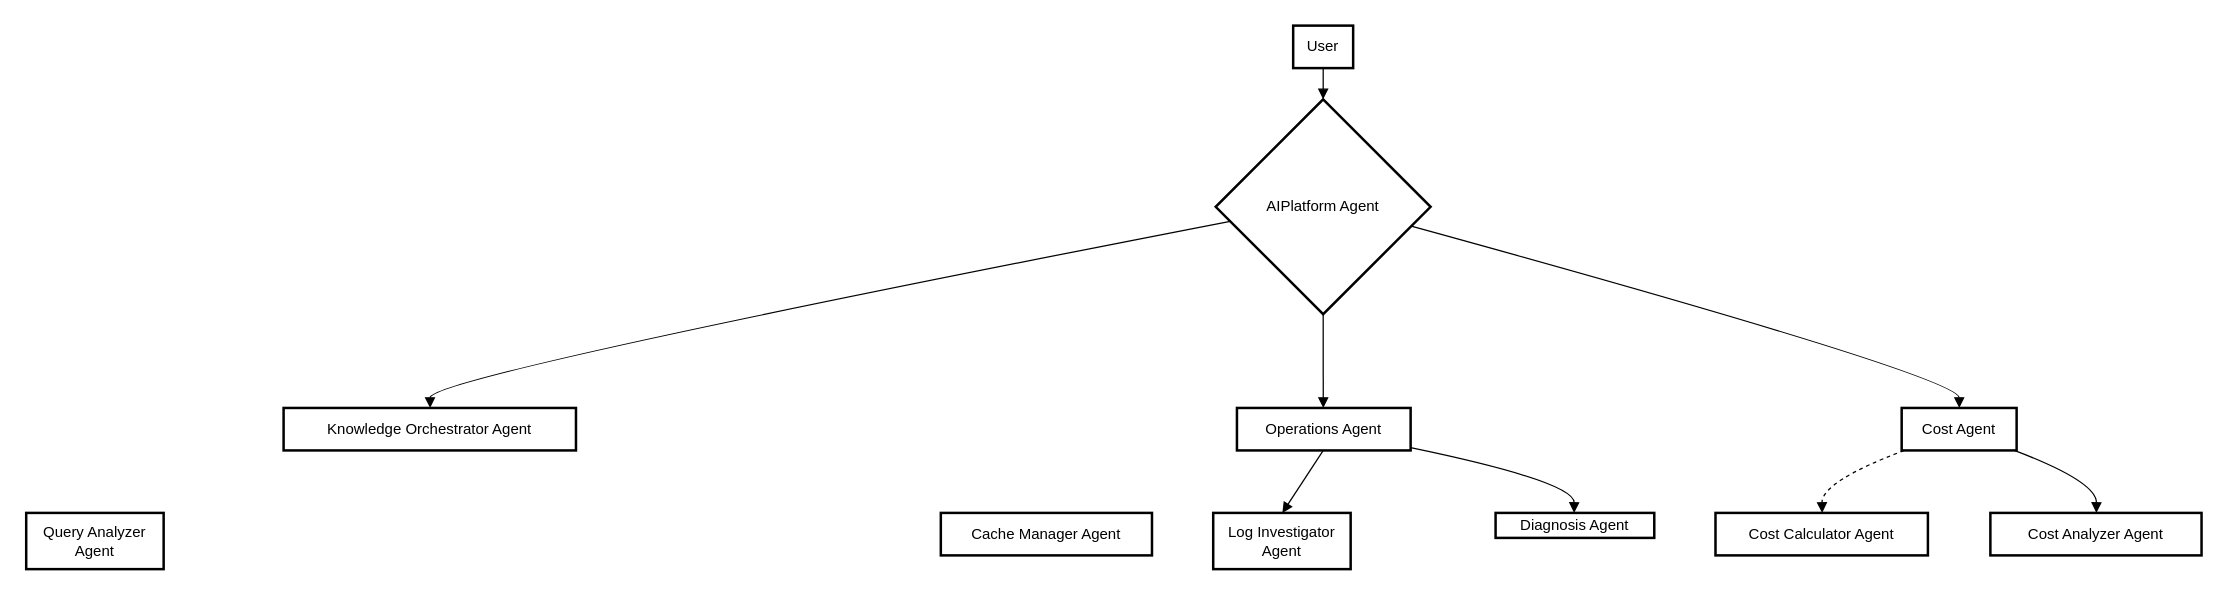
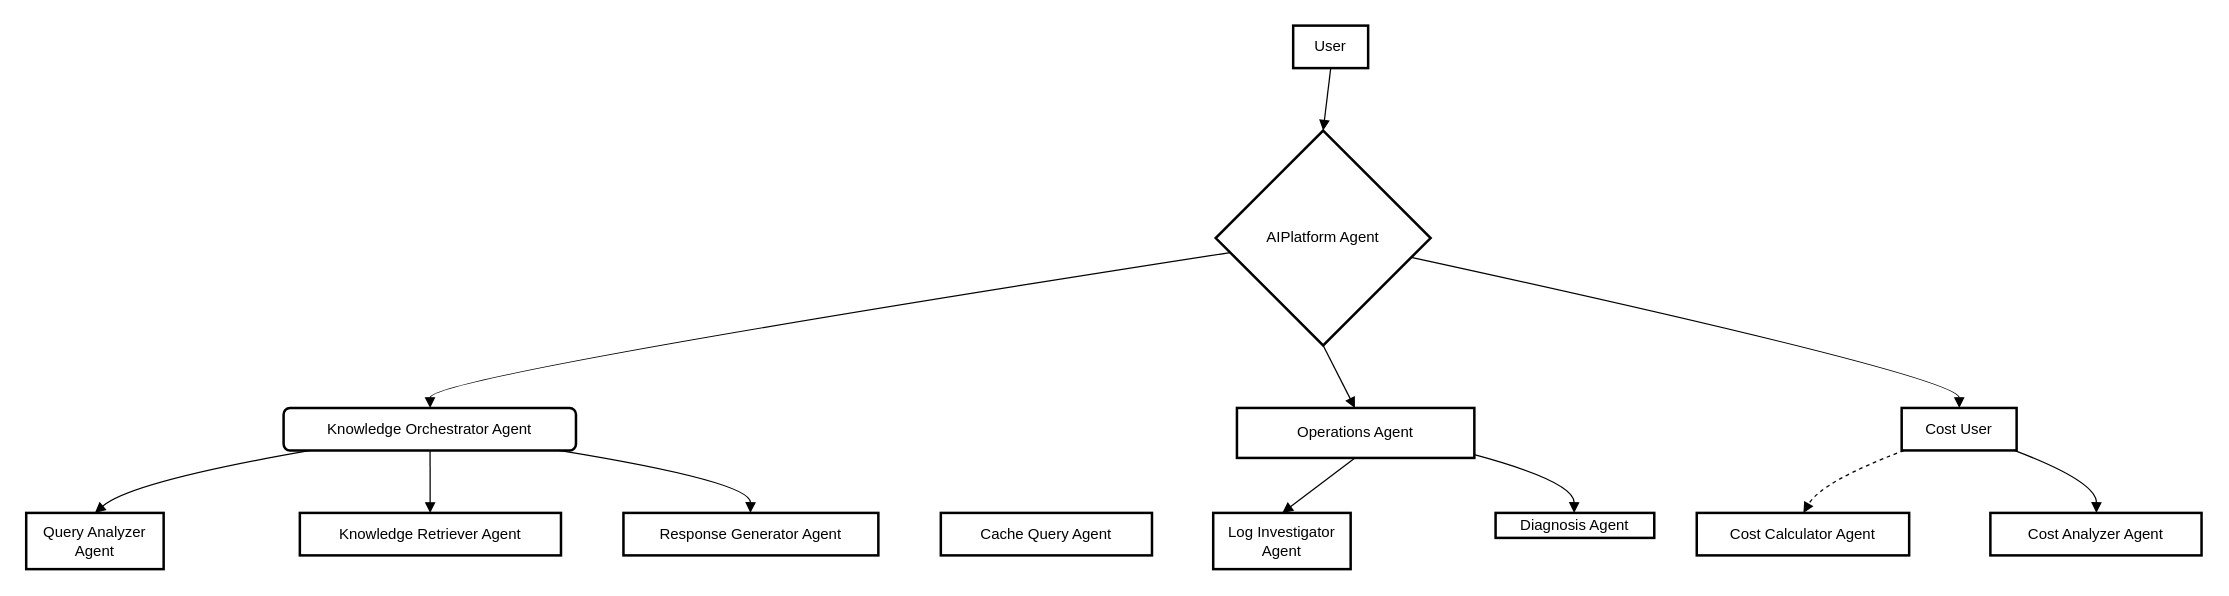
node "User": size 60x43 -> 75x43
node "AIPlatform Agent": moved (1323, 207) -> (1323, 238)
node "Knowledge Orchestrator Agent": shape rectangle -> rounded rectangle
node "Operations Agent": size 174x43 -> 238x50
node "Cost Agent": label "Cost Agent" -> "Cost User"
edge "Knowledge Orchestrator Agent" -> "Response Generator Agent": added
edge "Knowledge Orchestrator Agent" -> "Query Analyzer Agent": added
edge "Knowledge Orchestrator Agent" -> "Knowledge Retriever Agent": added
node "Knowledge Retriever Agent": added
node "Response Generator Agent": added
node "Cache Manager Agent": label "Cache Manager Agent" -> "Cache Query Agent"
node "Cost Calculator Agent": moved (1822, 534) -> (1803, 534)
